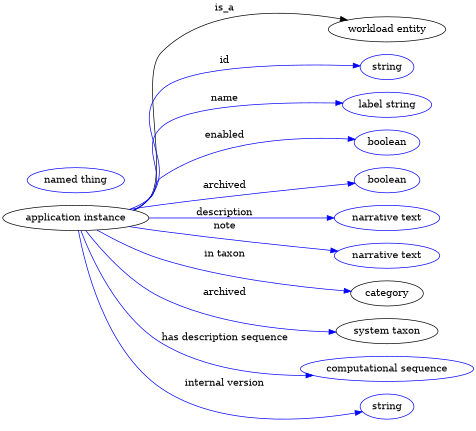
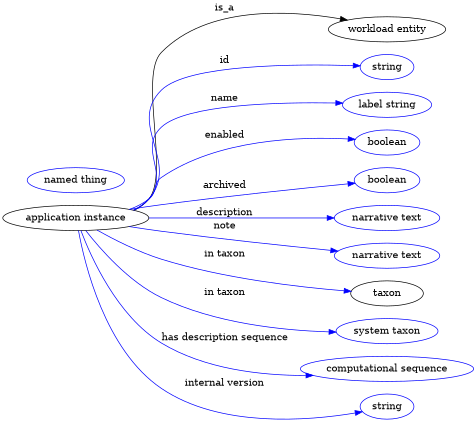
edge "application instance" -> "system taxon": label "archived" -> "in taxon"
node "category": label "category" -> "taxon"
node "system taxon": color black -> blue
